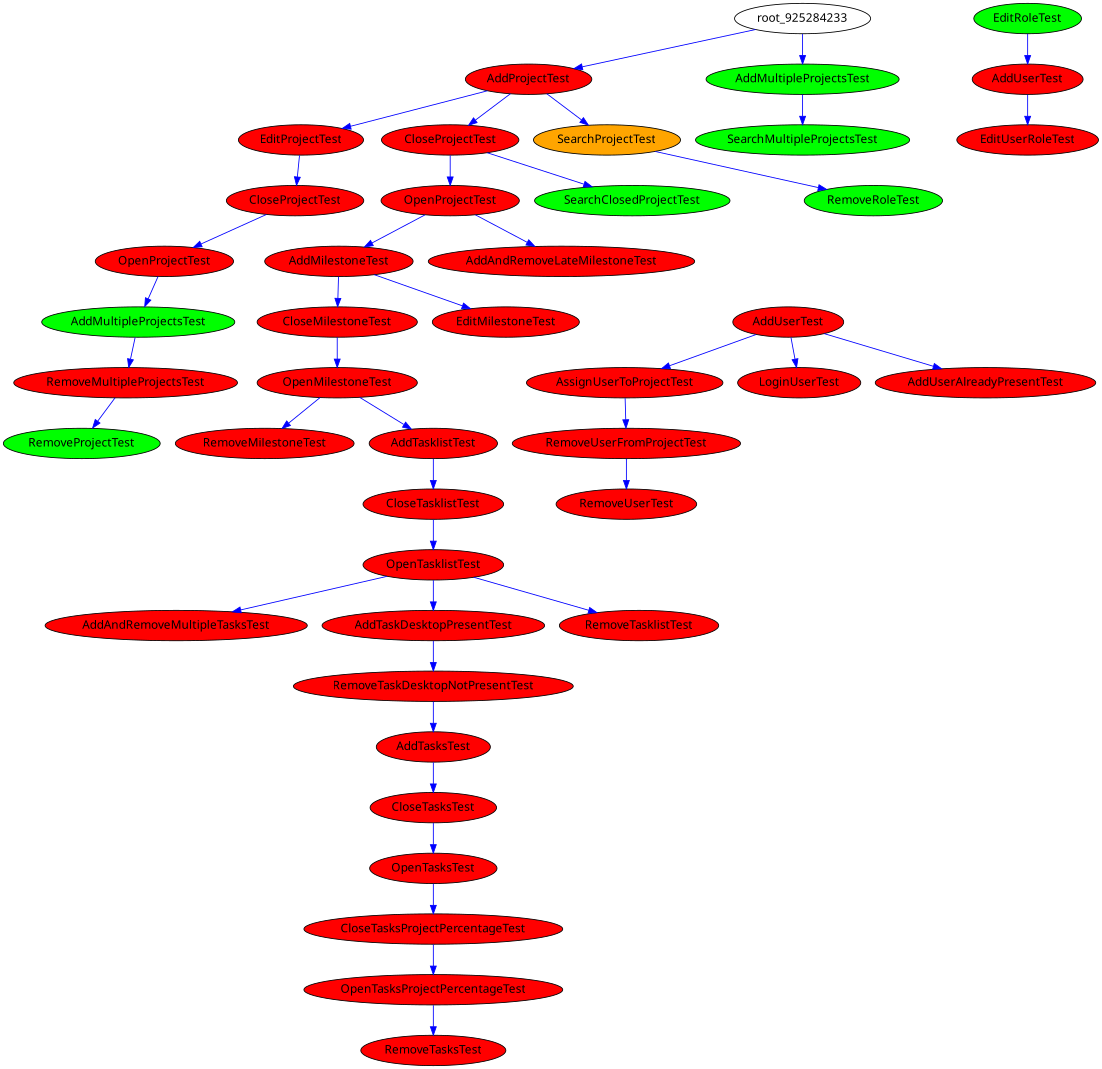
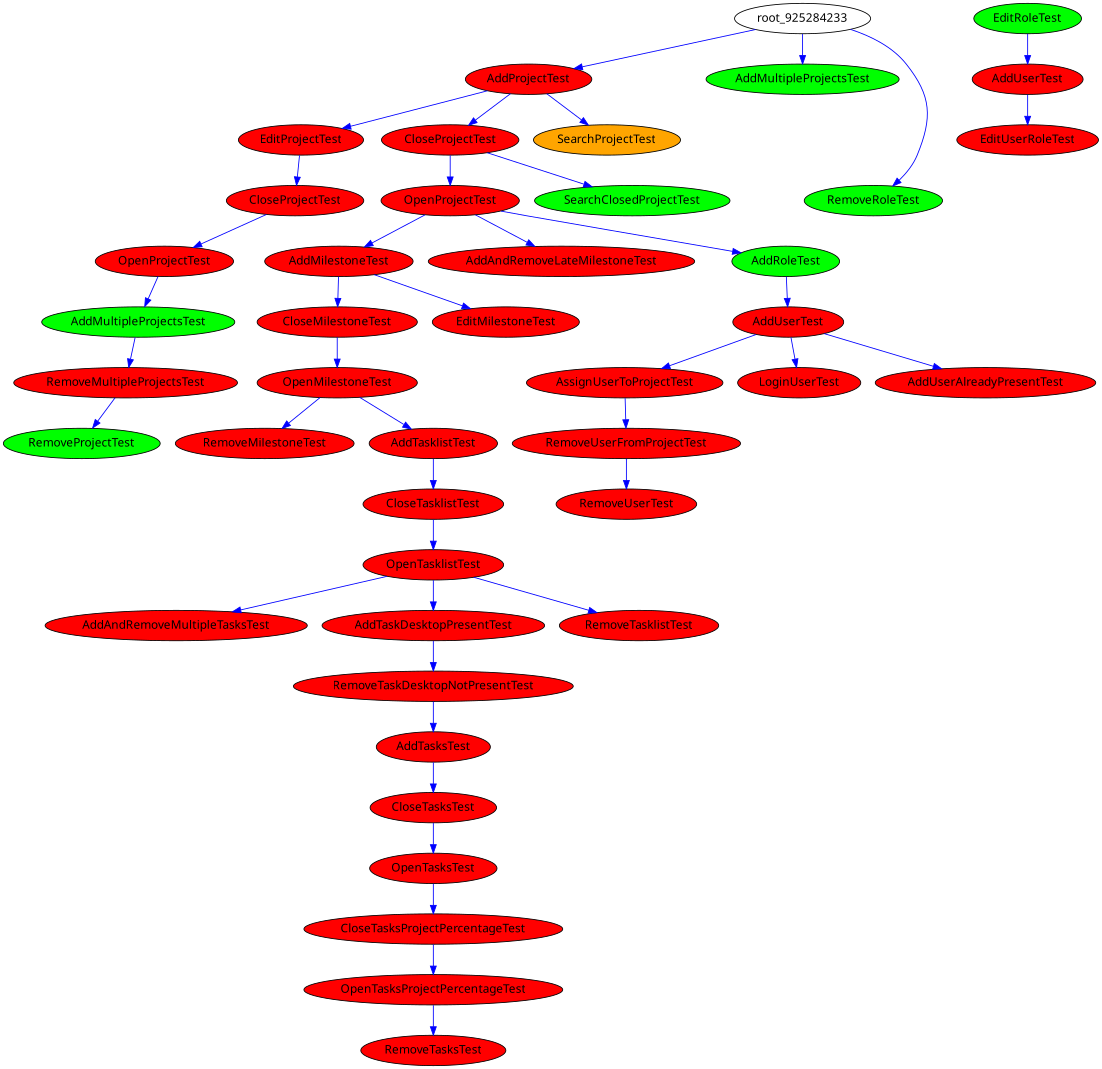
node "SearchMultipleProjectsTest": removed
edge "SearchProjectTest" -> "RemoveRoleTest": now "root_925284233" -> "RemoveRoleTest"
node "AddRoleTest": added
